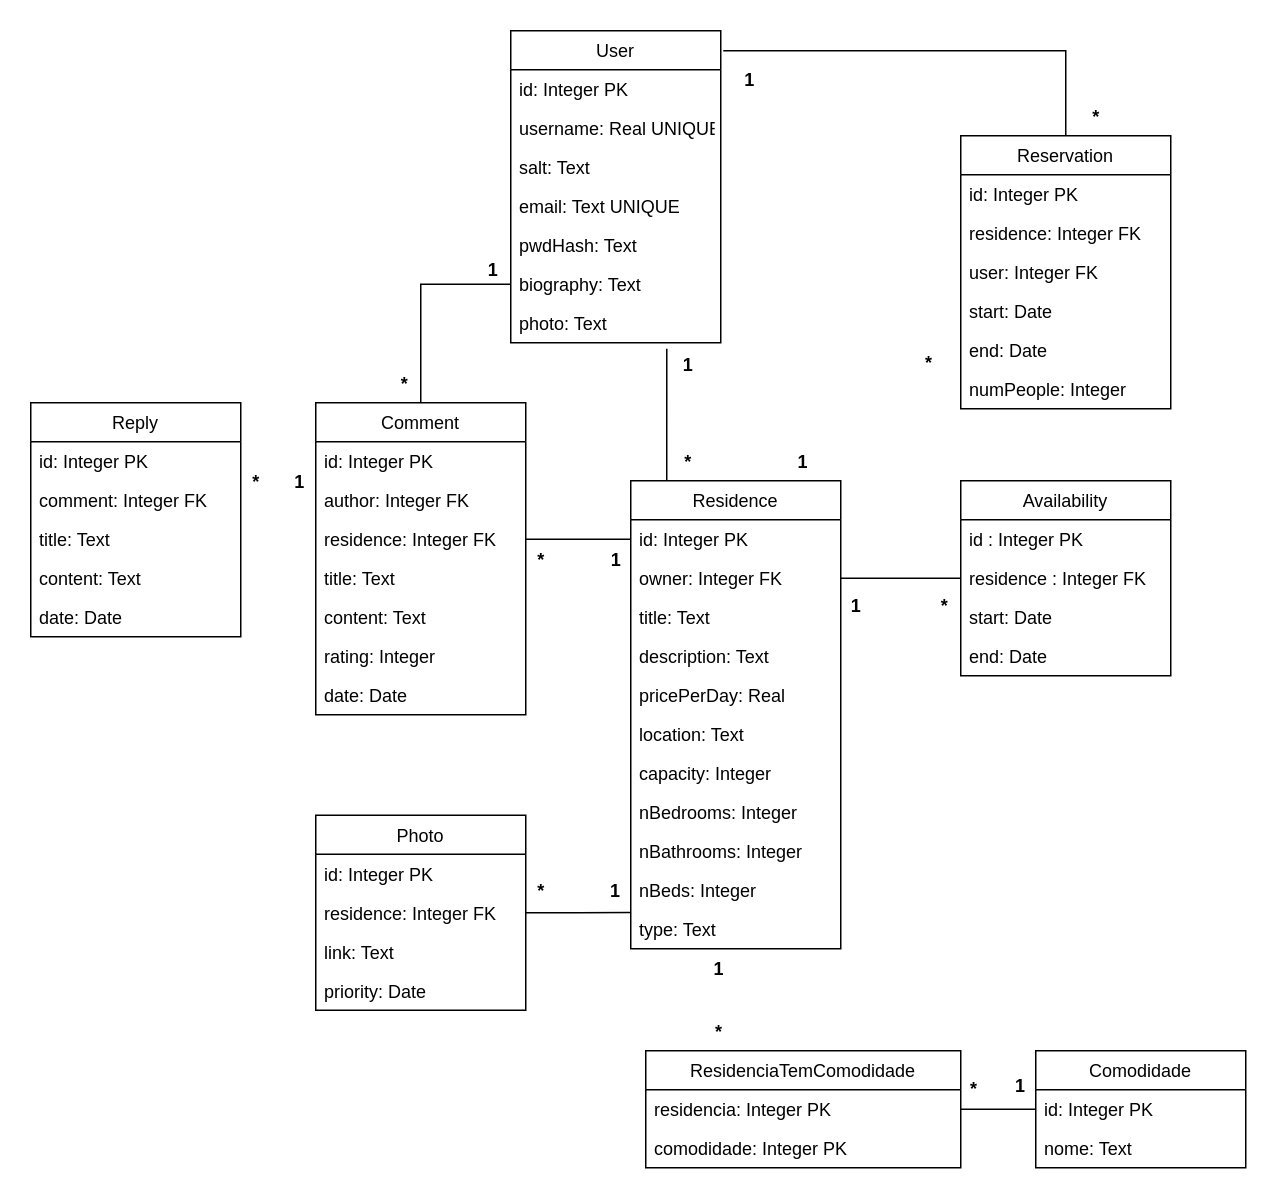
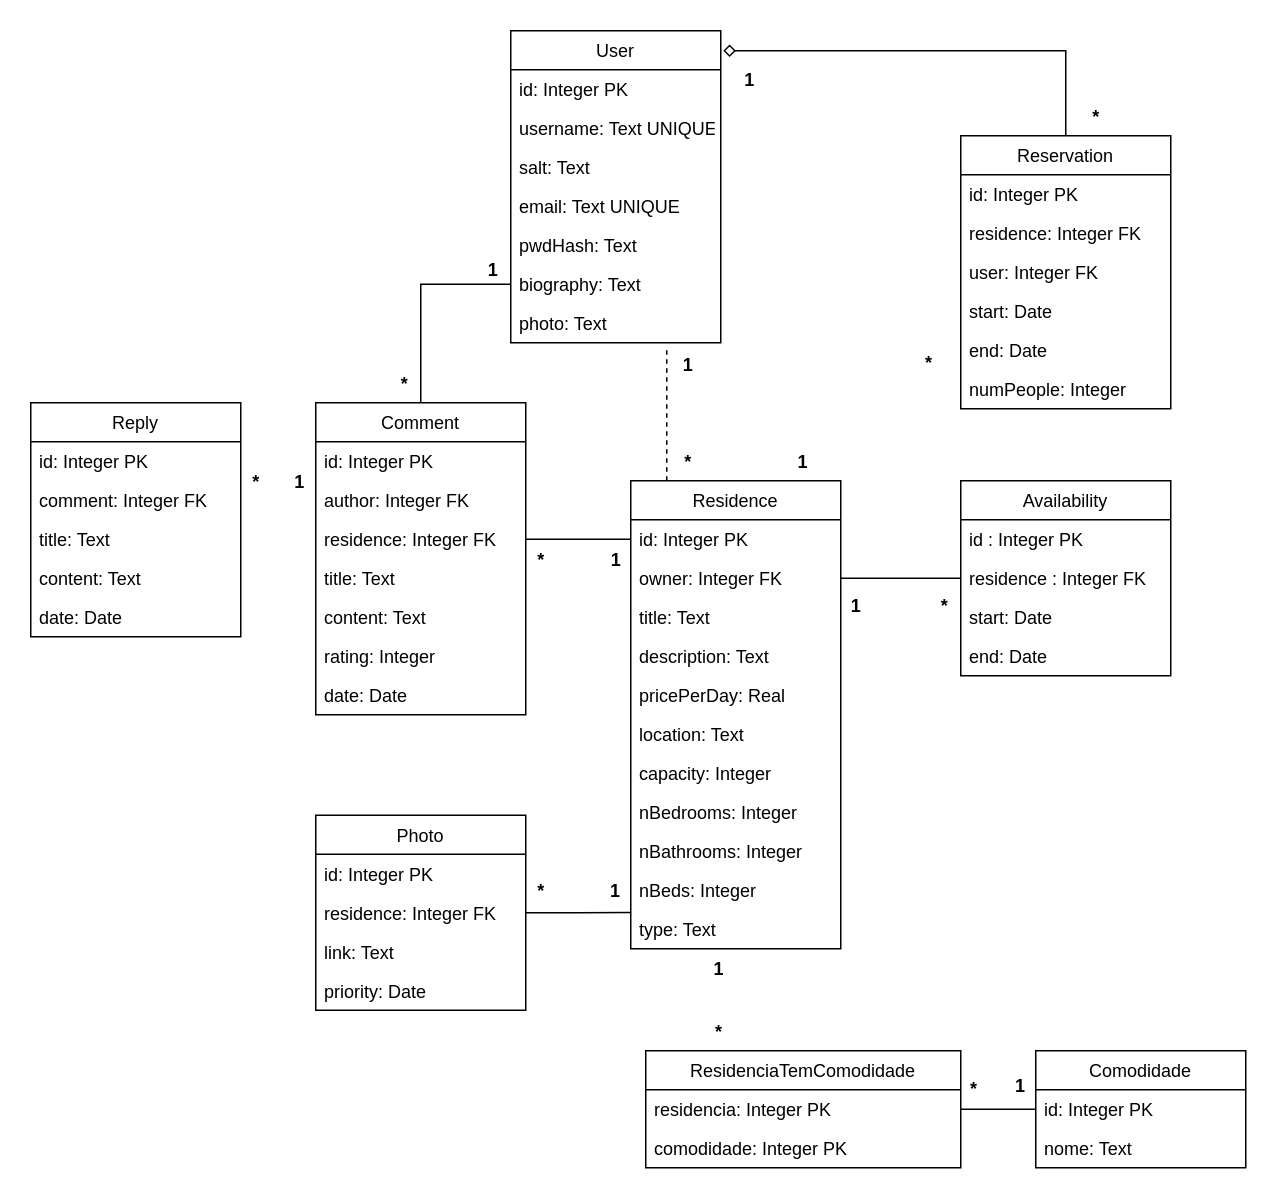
edge "User" -- "Reservation": arrowhead none -> diamond
node "username: Real UNIQUE": label "username: Real UNIQUE" -> "username: Text UNIQUE"
edge "photo: Text" -- "Residence": style solid -> dashed
